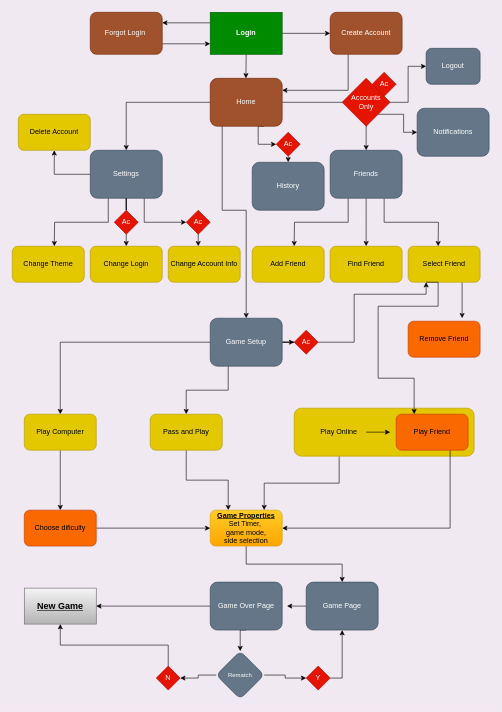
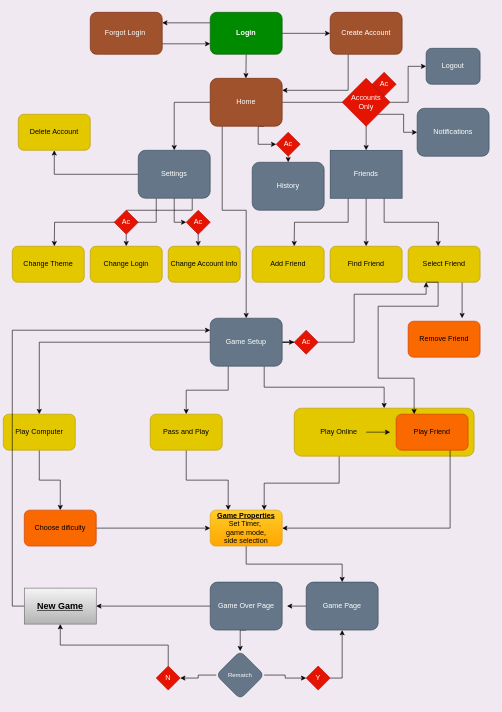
node "Login": shape rectangle -> rounded rectangle
node "Settings": moved (126, 174) -> (174, 174)
node "Friends": shape rounded rectangle -> rectangle
edge "Game Setup" -> "Play Online": added
edge "New Game" -> "Game Setup": added
node "Play Computer": moved (60, 432) -> (39, 432)
